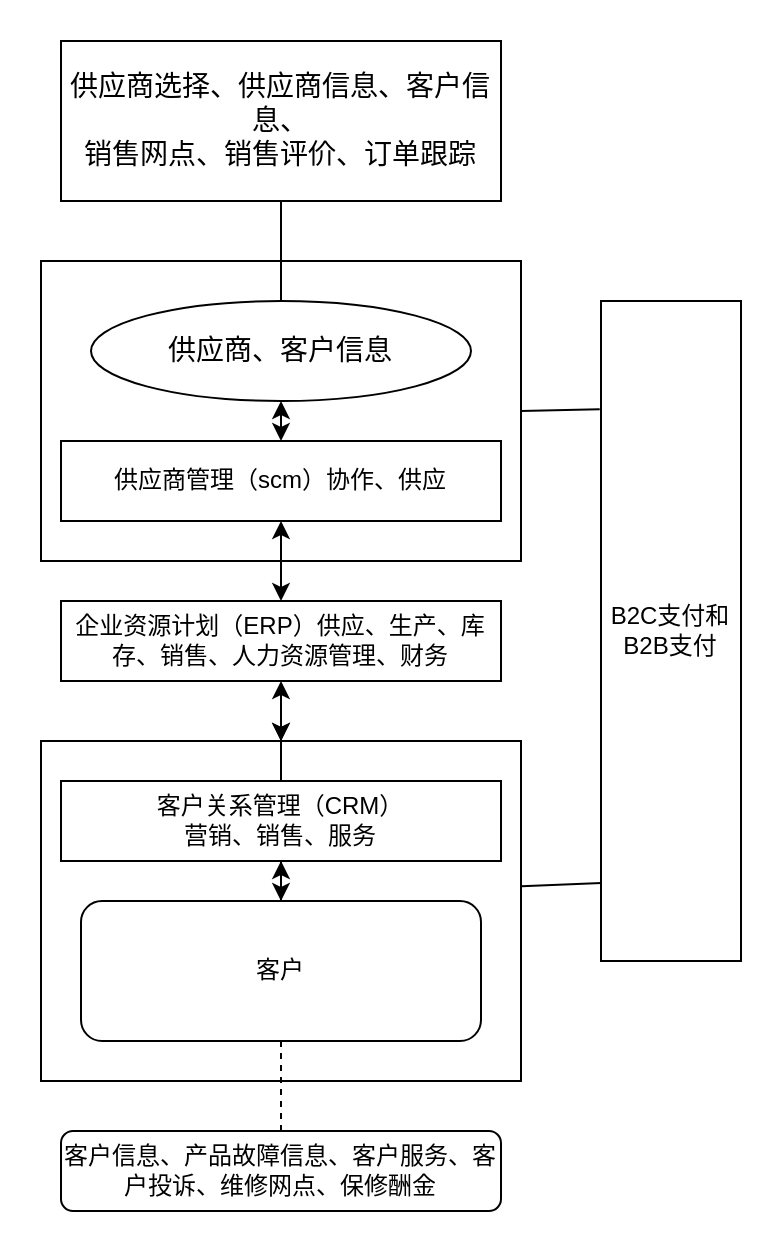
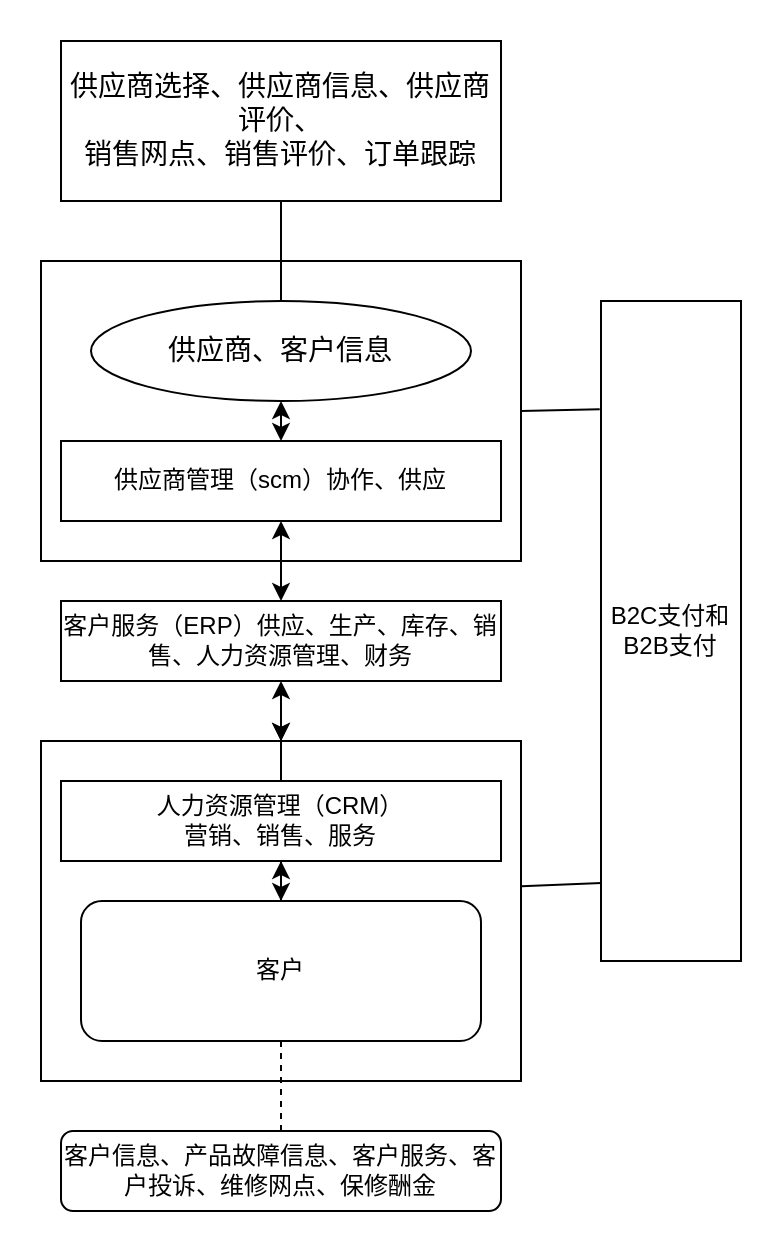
node "供应商选择、供应商信息、客户信息、 销售网点、销售评价、订单跟踪": label "供应商选择、供应商信息、客户信息、 销售网点、销售评价、订单跟踪" -> "供应商选择、供应商信息、供应商评价、 销售网点、销售评价、订单跟踪"
node "企业资源计划（ERP）供应、生产、库存、销售、人力资源管理、财务": label "企业资源计划（ERP）供应、生产、库存、销售、人力资源管理、财务" -> "客户服务（ERP）供应、生产、库存、销售、人力资源管理、财务"
node "客户关系管理（CRM） 营销、销售、服务": label "客户关系管理（CRM） 营销、销售、服务" -> "人力资源管理（CRM） 营销、销售、服务"
